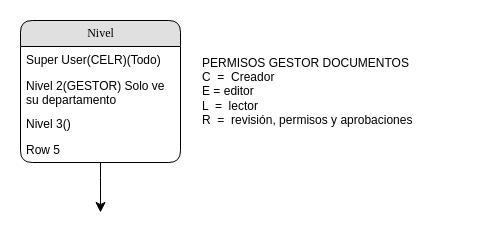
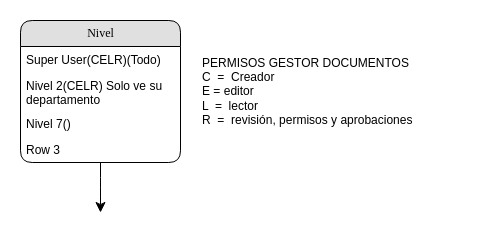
node "Nivel 2(GESTOR) Solo ve su departamento": label "Nivel 2(GESTOR) Solo ve su departamento" -> "Nivel 2(CELR) Solo ve su departamento"
node "Nivel 3()": label "Nivel 3()" -> "Nivel 7()"
node "Row 5": label "Row 5" -> "Row 3"
